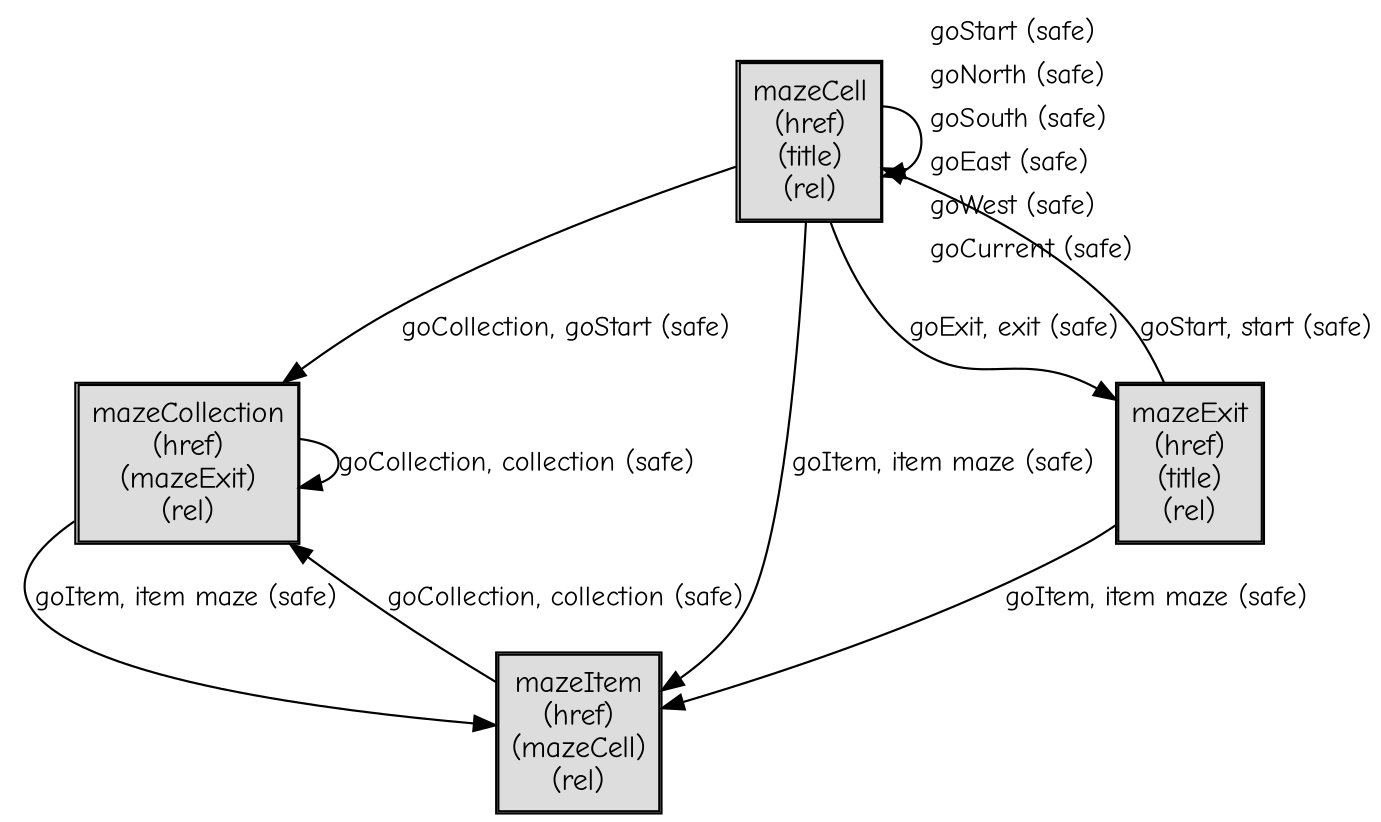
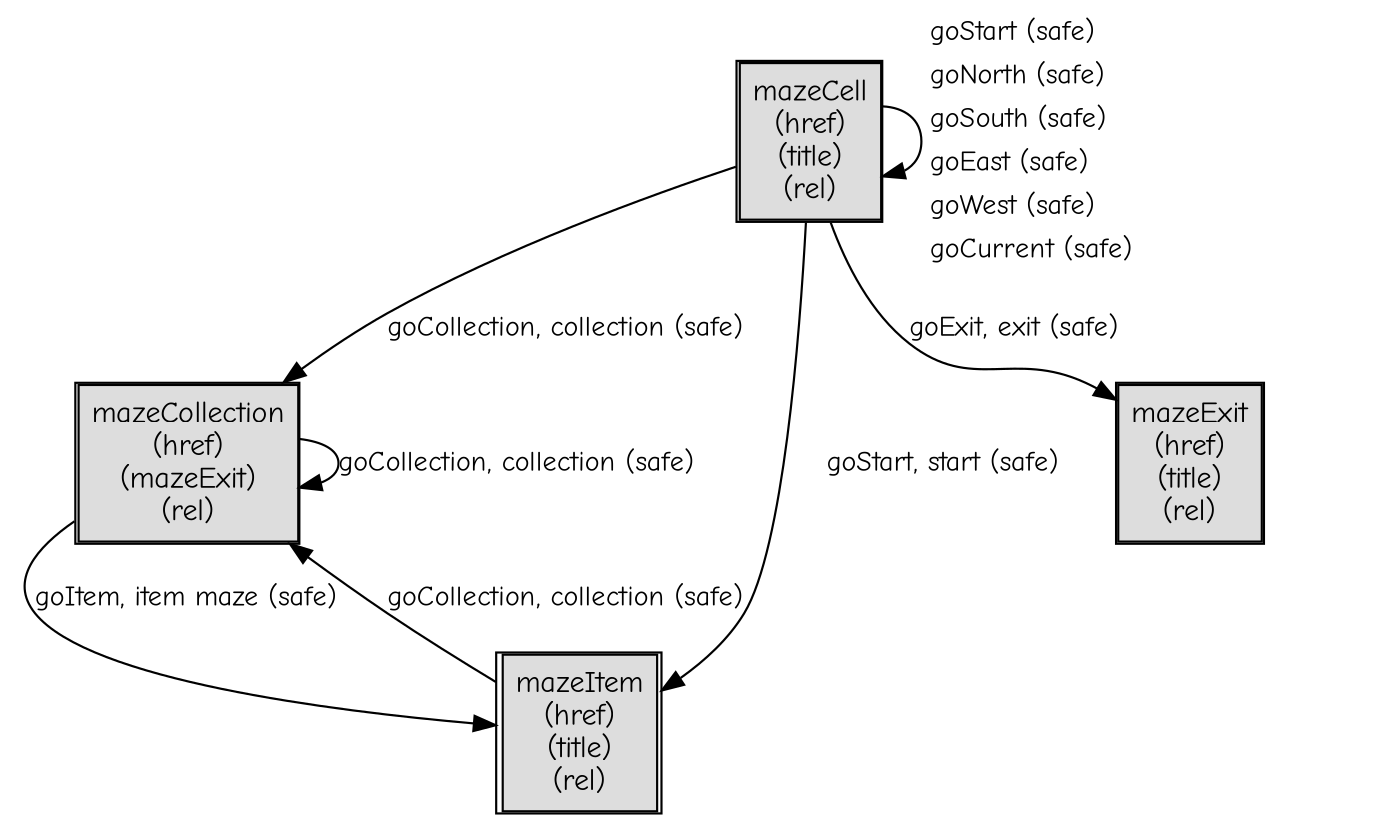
edge "mazeExit" -> "mazeCell": removed, label "goStart, start (safe)"
edge "mazeCell" -> "mazeCollection": label "goCollection, goStart (safe)" -> "goCollection, collection (safe)"
edge "mazeCell" -> "mazeItem": label "goItem, item maze (safe)" -> "goStart, start (safe)"
edge "mazeExit" -> "mazeItem": removed, label "goItem, item maze (safe)"
node "mazeItem": text "(mazeCell)" -> "(title)"
